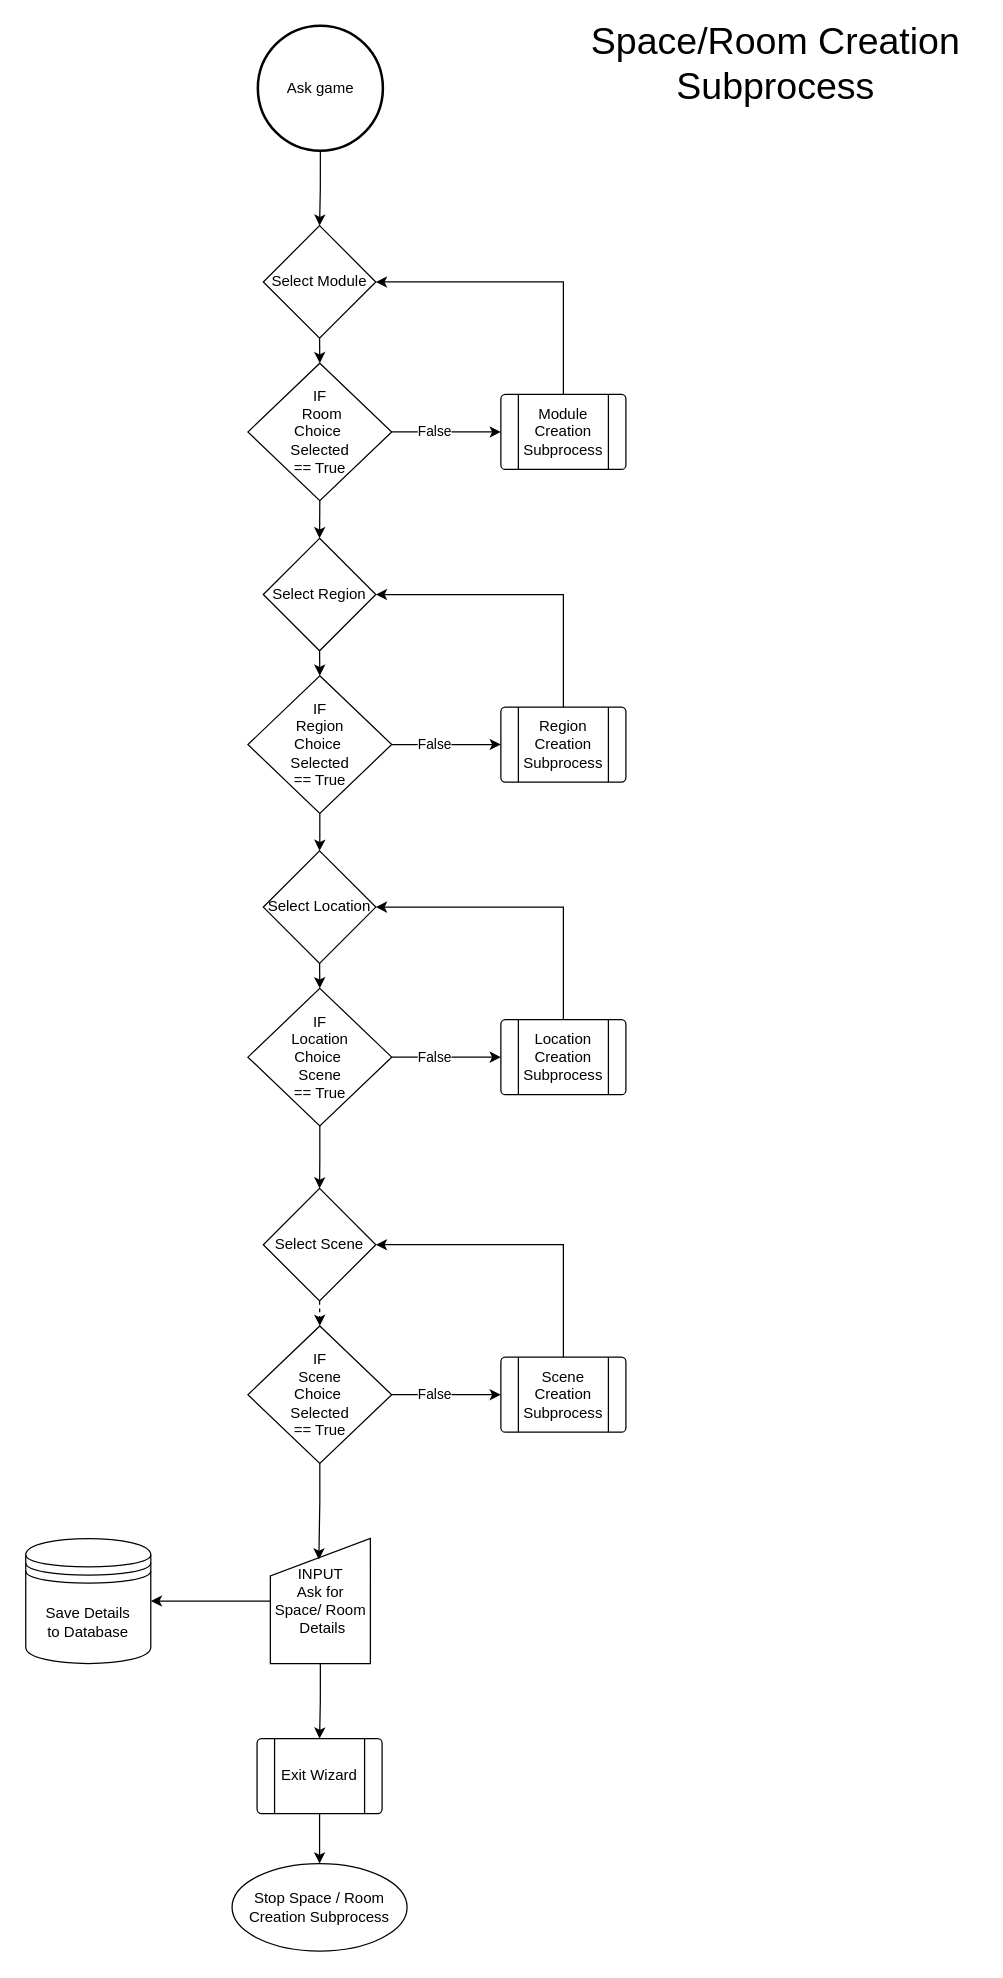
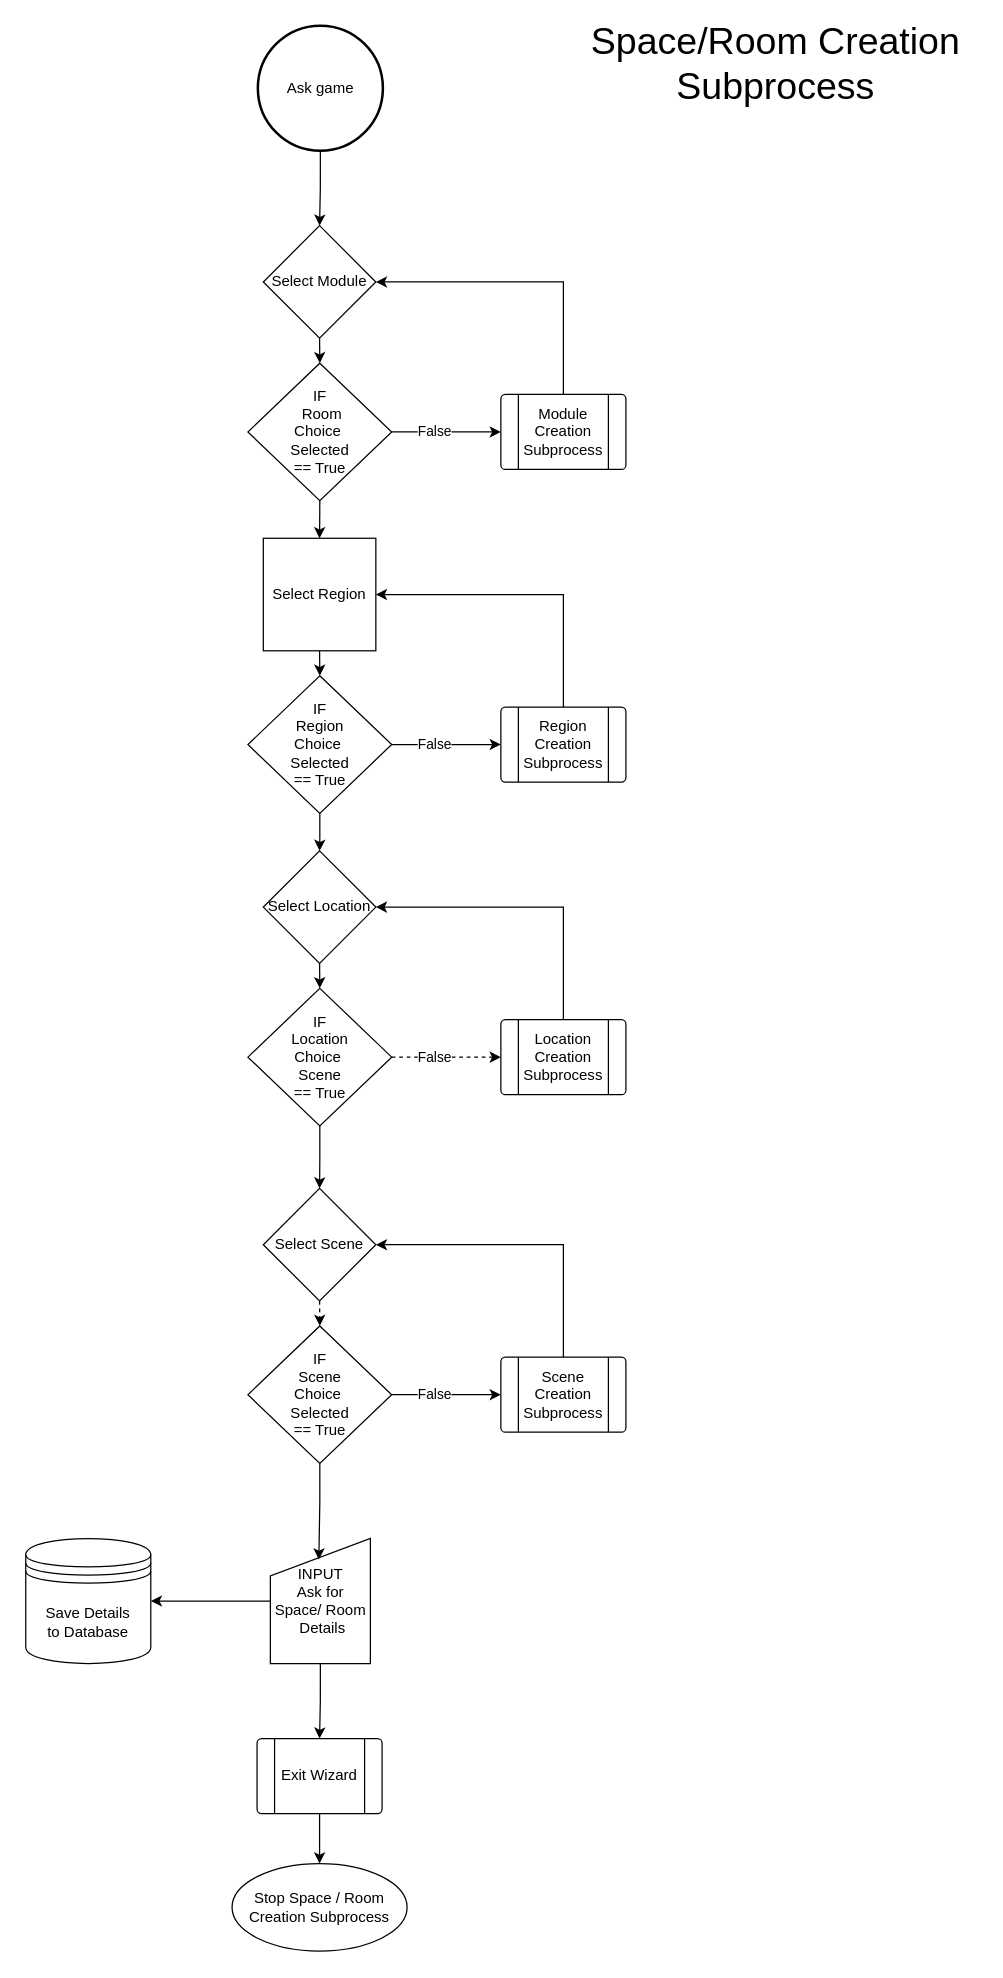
node "Select Region": shape diamond -> rectangle
edge "IF Location Choice Scene == True" -> "Location Creation Subprocess": style solid -> dashed
